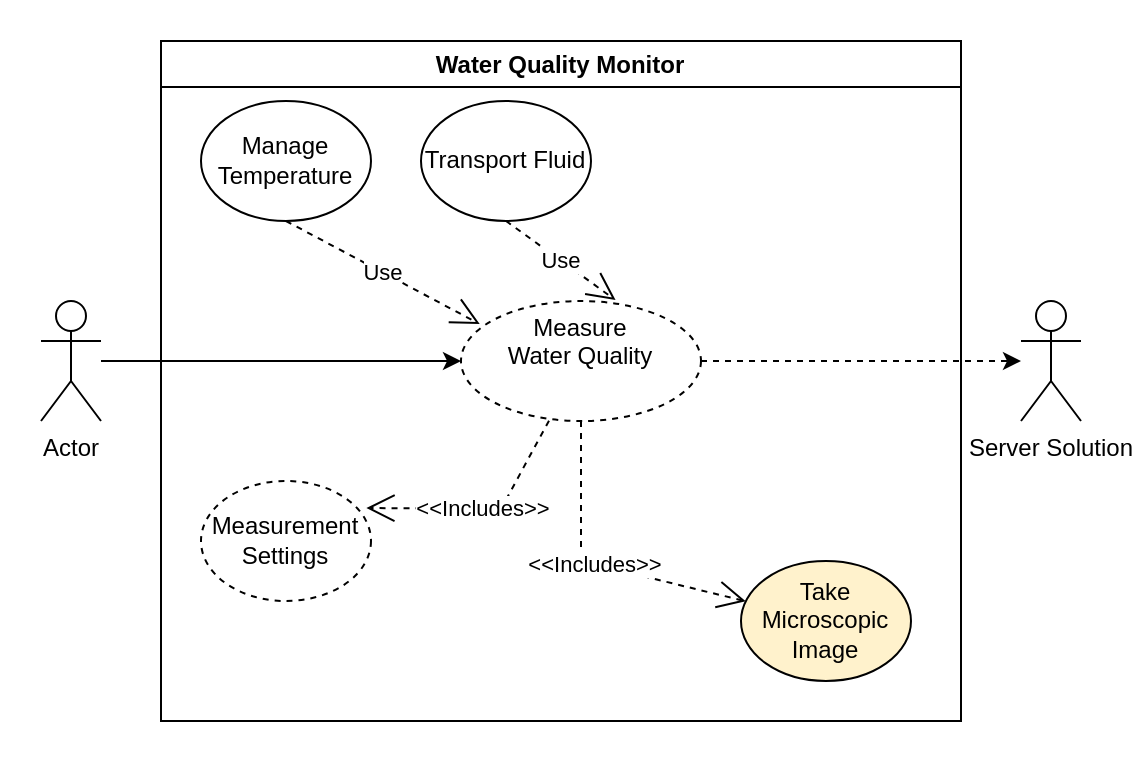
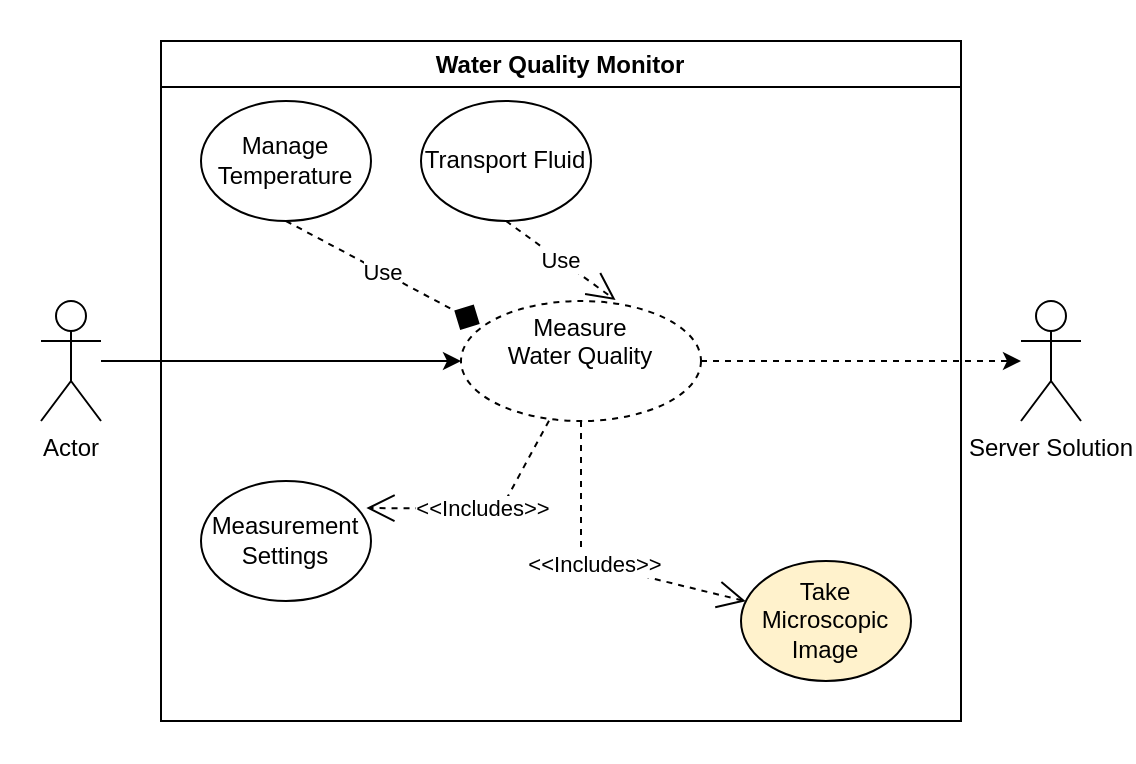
edge "Manage Temperature" -> "Measure Water Quality": arrowhead open -> diamond
node "Measurement Settings": style dashed -> solid
